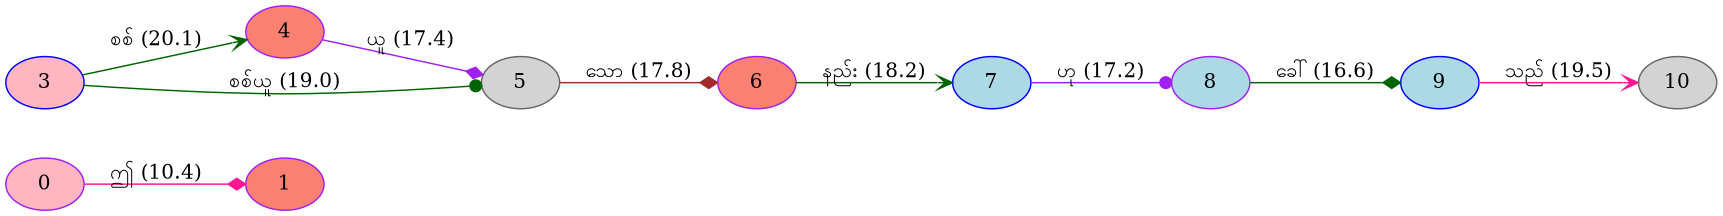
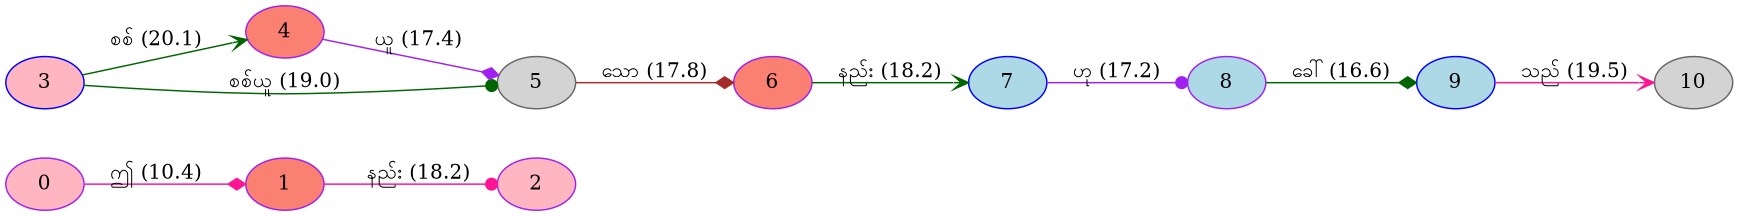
node "2": added
